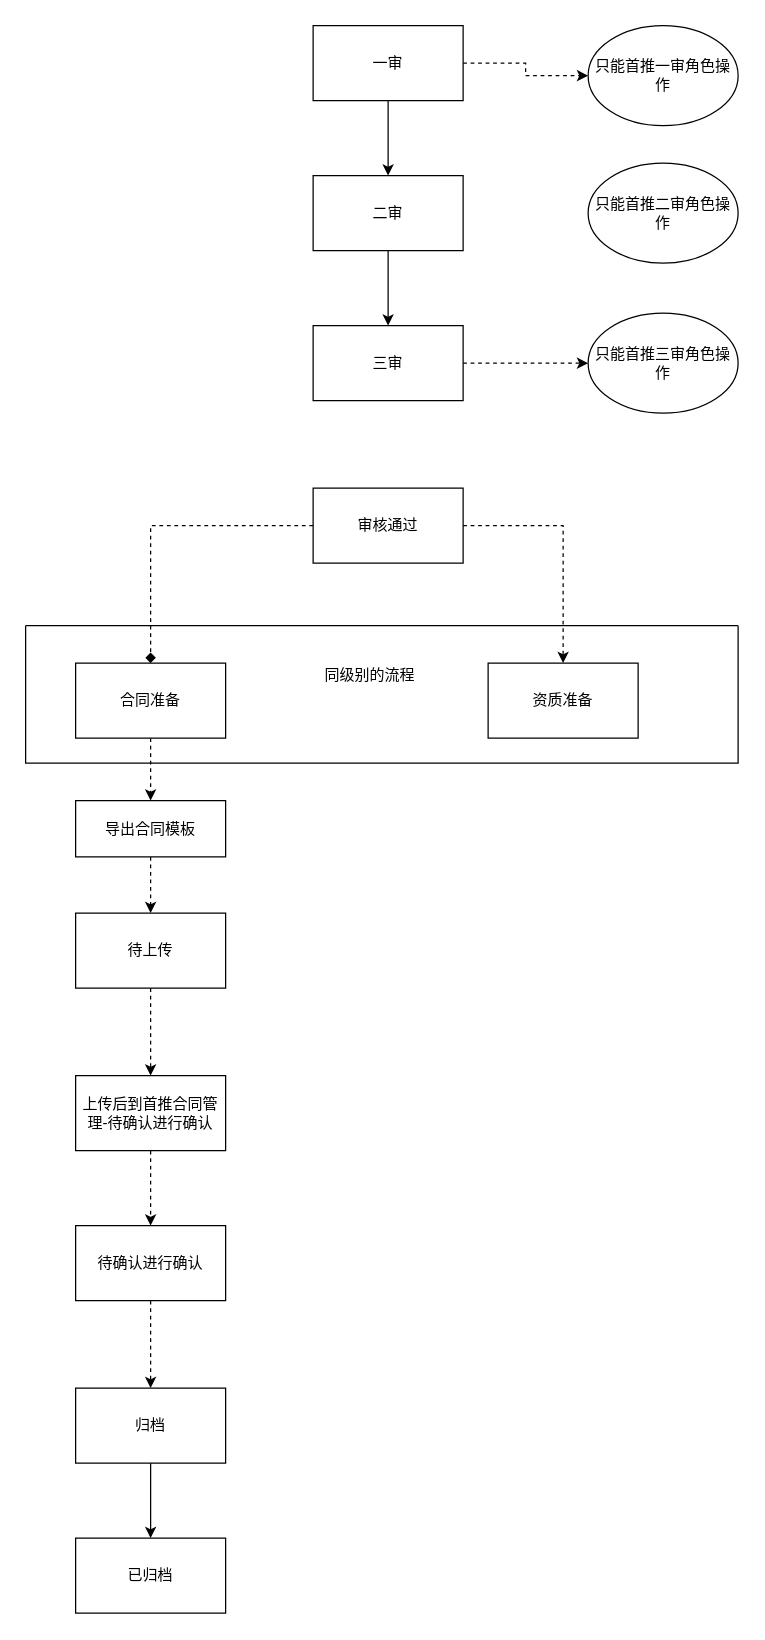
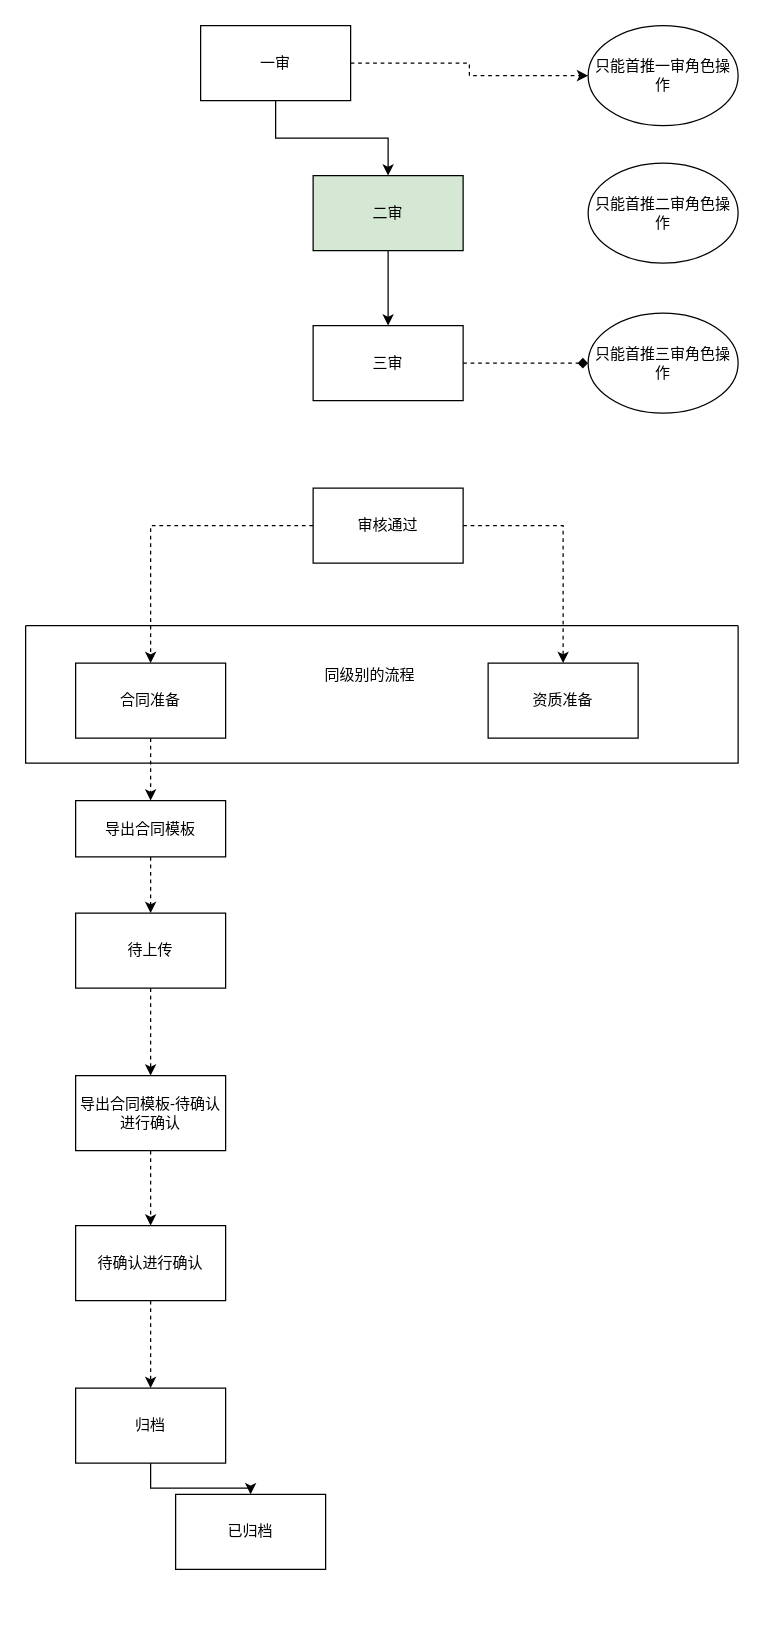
node "一审": moved (388, 63) -> (276, 63)
node "二审": fillcolor #ffffff -> #d5e8d4
edge "三审" -> "只能首推三审角色操作": arrowhead classic -> diamond
edge "审核通过" -> "合同准备": arrowhead diamond -> classic
node "上传后到首推合同管理-待确认进行确认": label "上传后到首推合同管理-待确认进行确认" -> "导出合同模板-待确认进行确认"
node "已归档": moved (151, 1576) -> (251, 1532)
